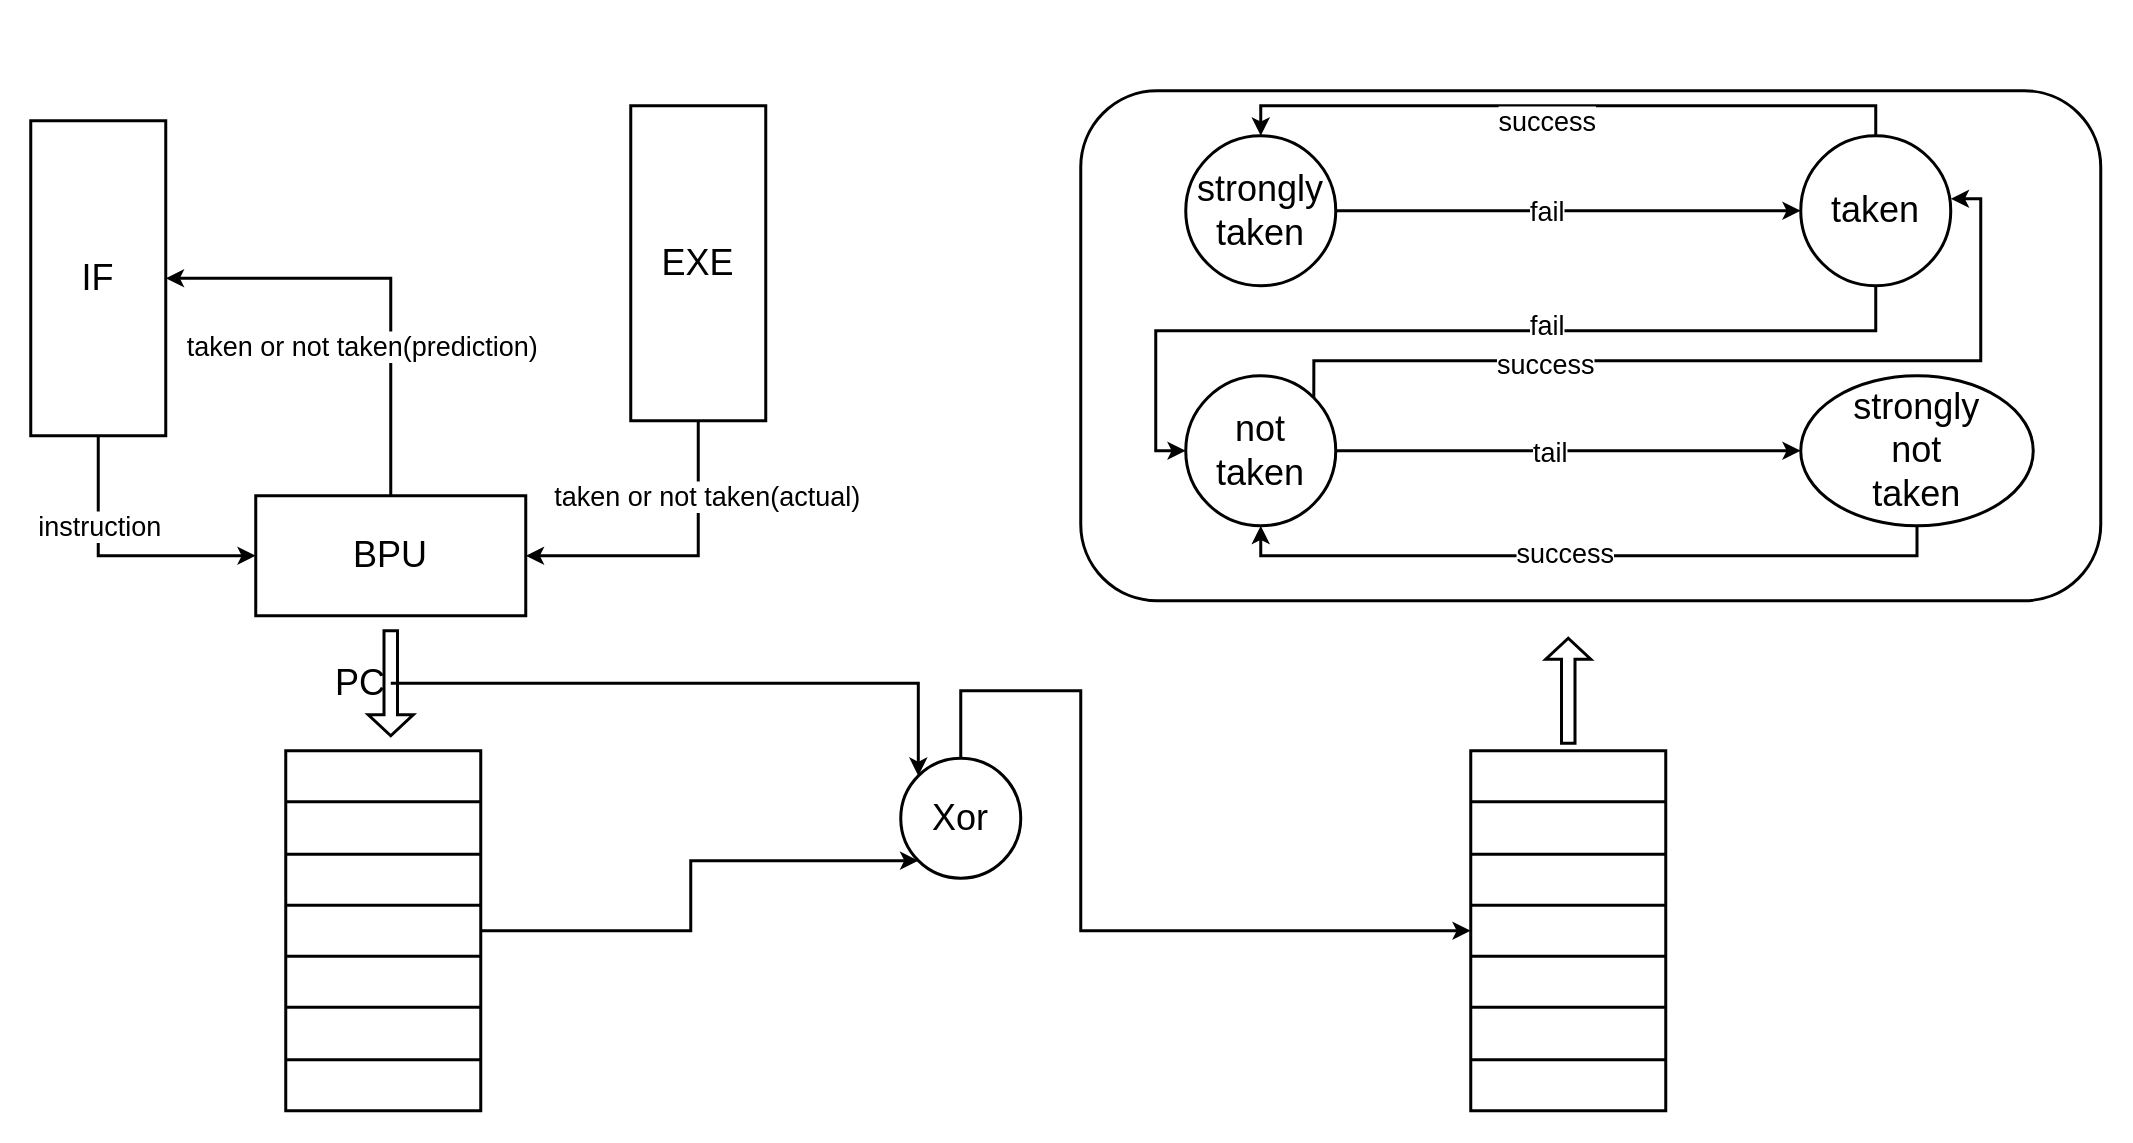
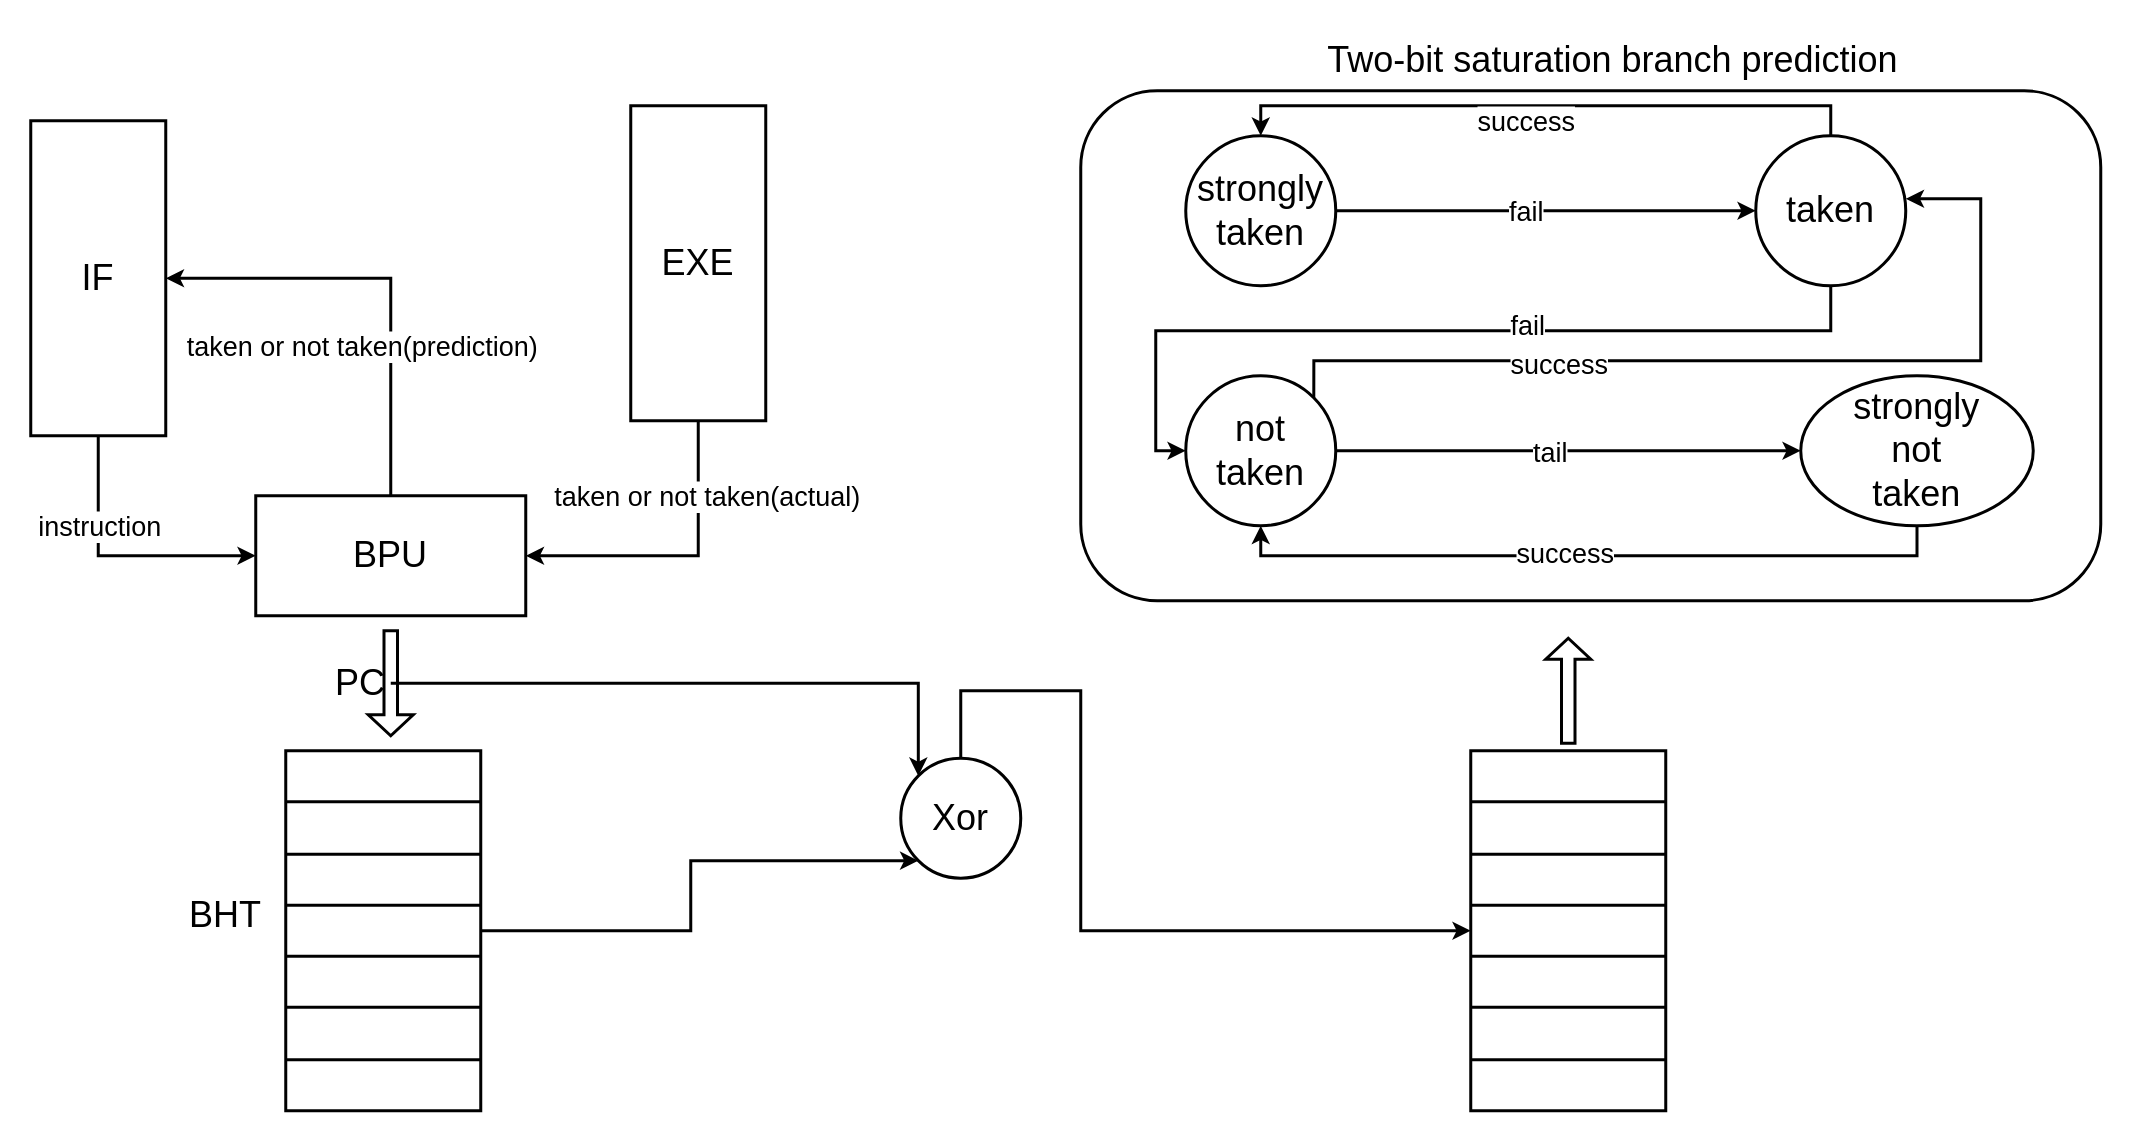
node "Two-bit saturation branch prediction": added
node "taken": moved (1876, 211) -> (1831, 211)
node "BHT": added
